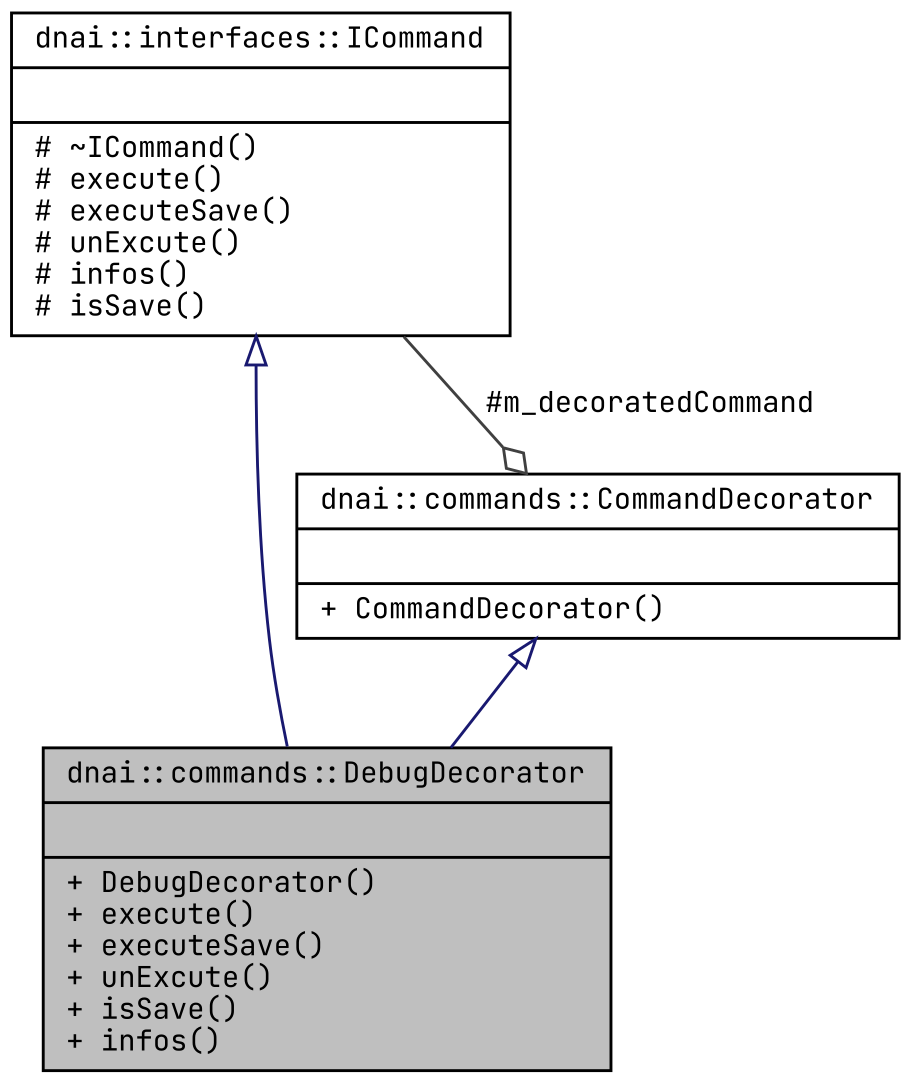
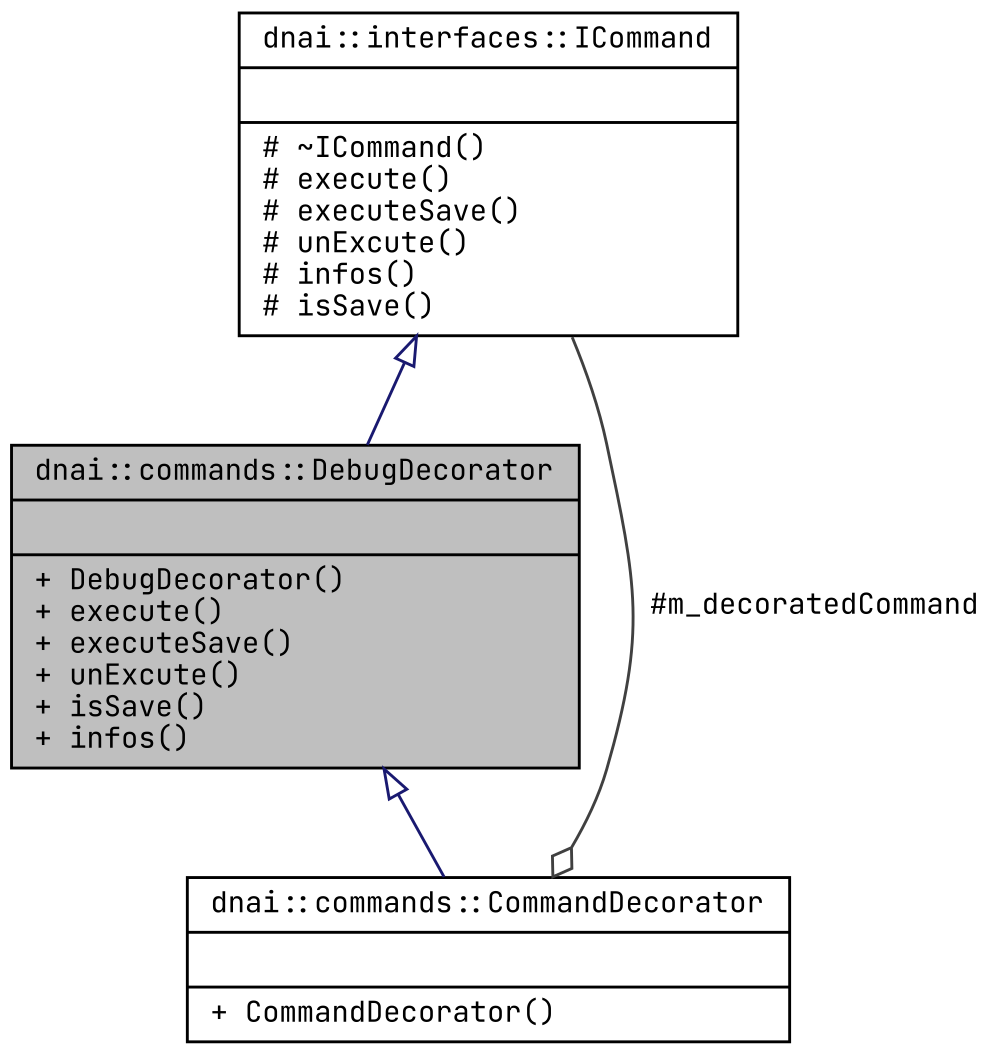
edge "dnai::commands::DebugDecorator" -> "dnai::commands::CommandDecorator": reversed
